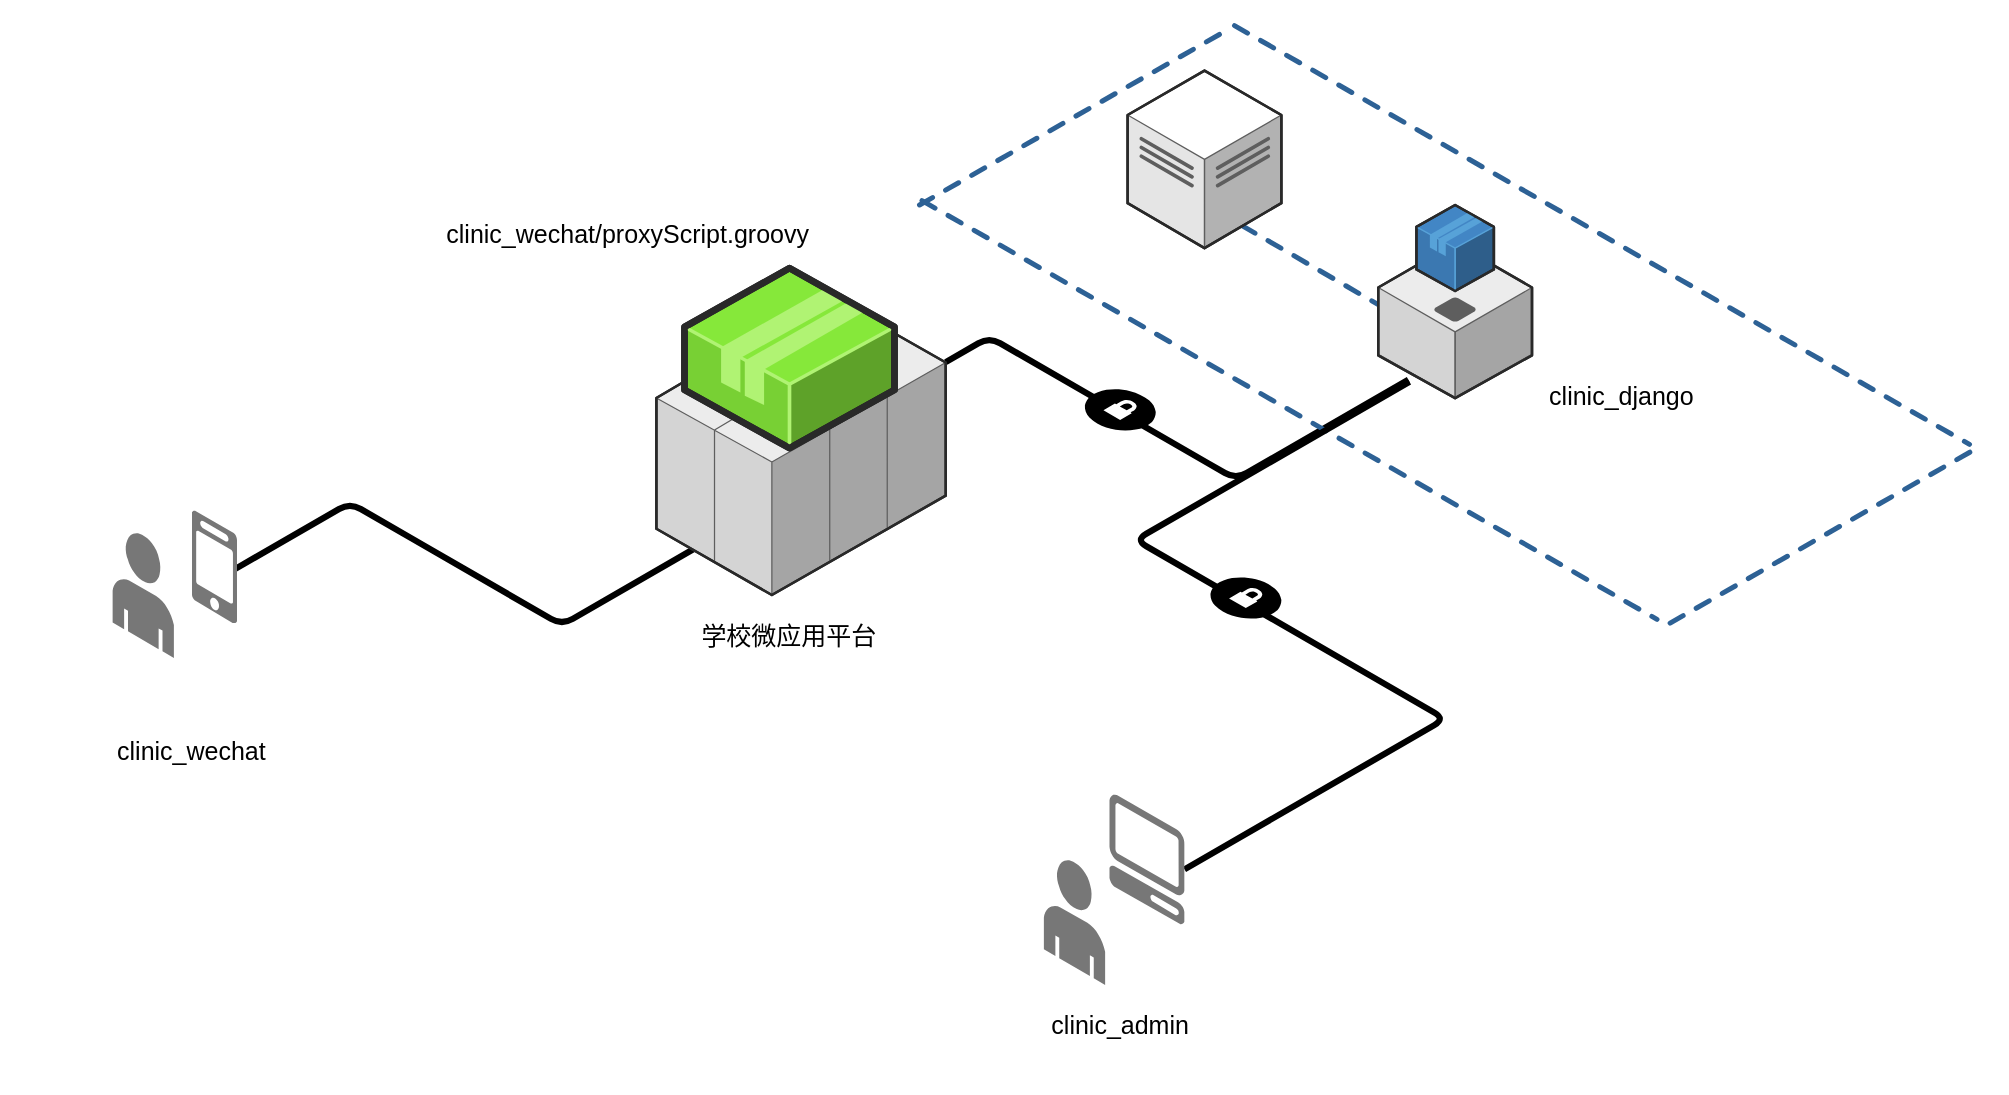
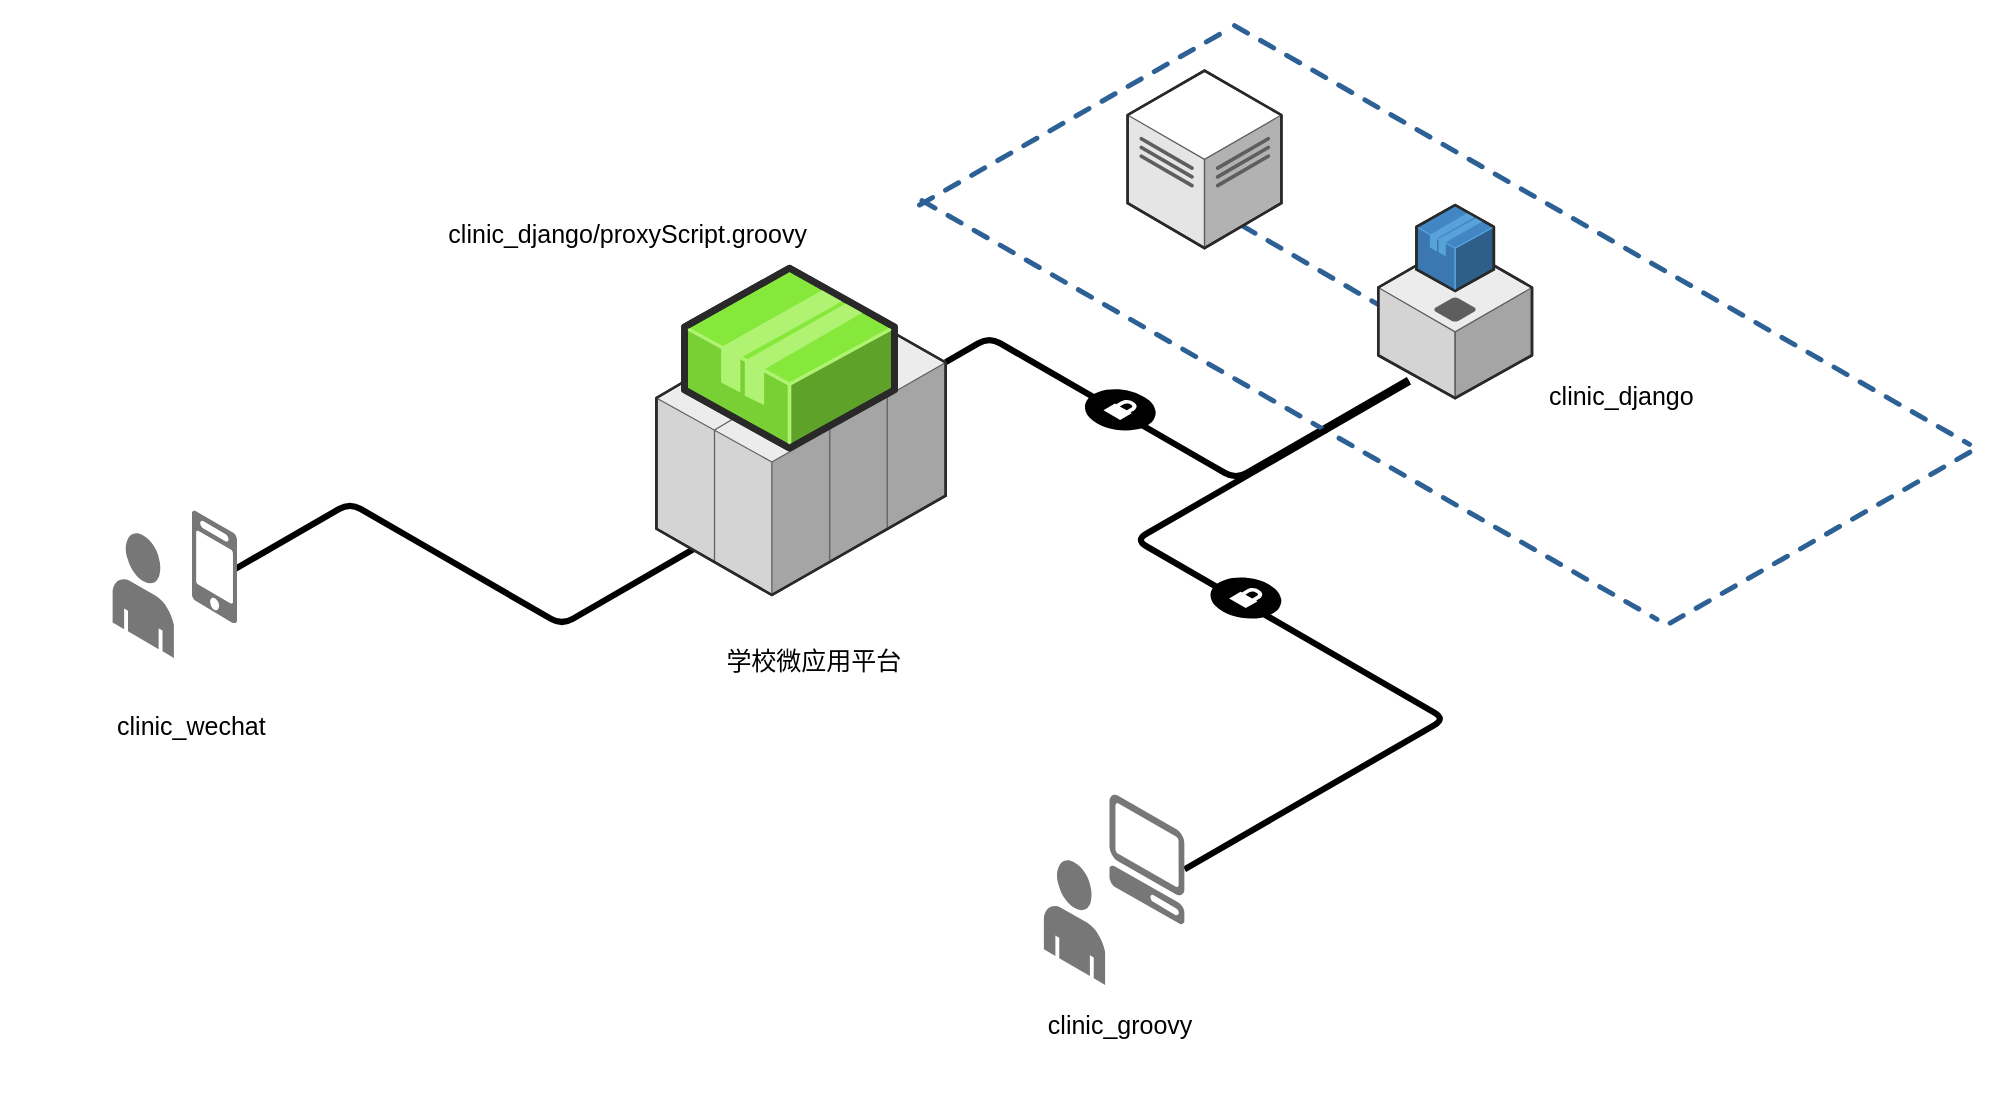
node "clinic_wechat/proxyScript.groovy": label "clinic_wechat/proxyScript.groovy" -> "clinic_django/proxyScript.groovy"
node "学校微应用平台": moved (789, 636) -> (814, 661)
node "clinic_wechat": moved (192, 750) -> (192, 725)
node "clinic_admin": label "clinic_admin" -> "clinic_groovy"
